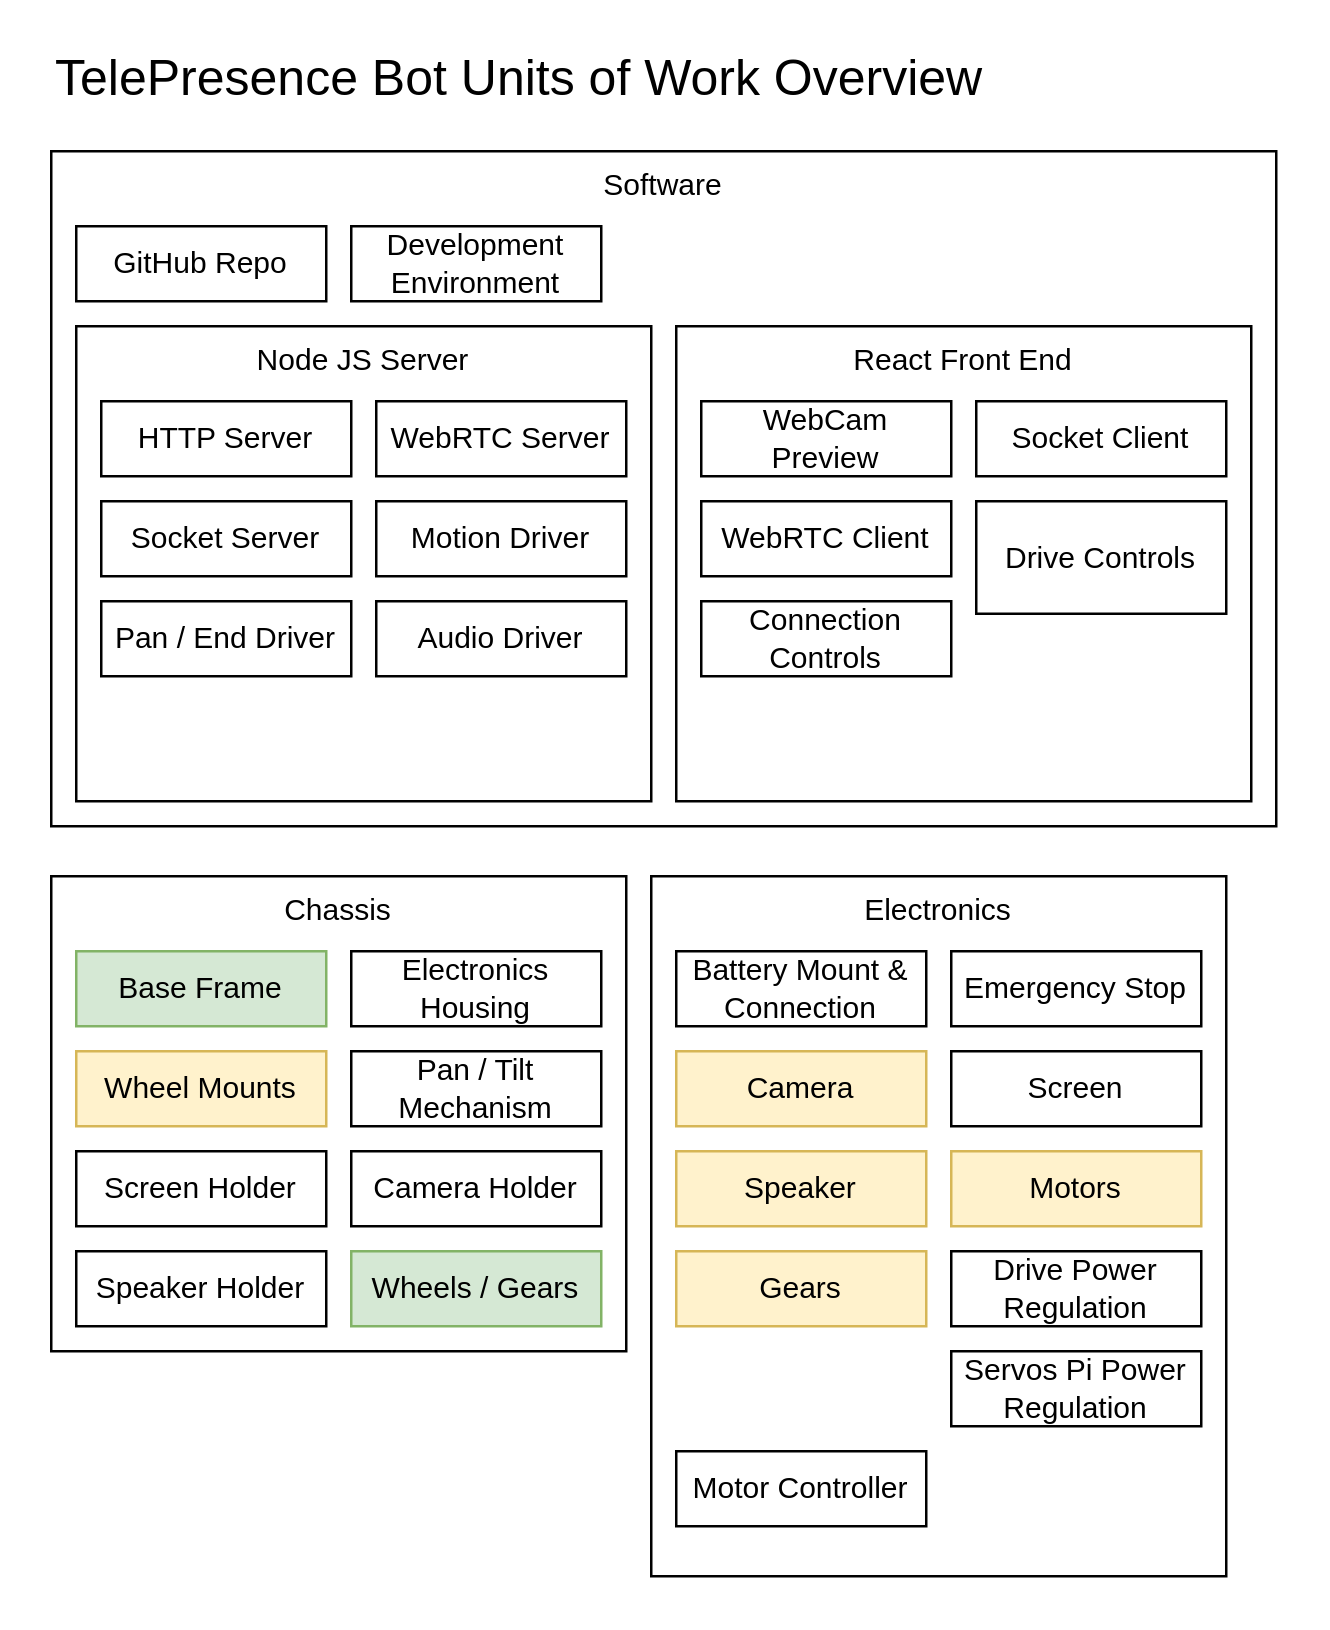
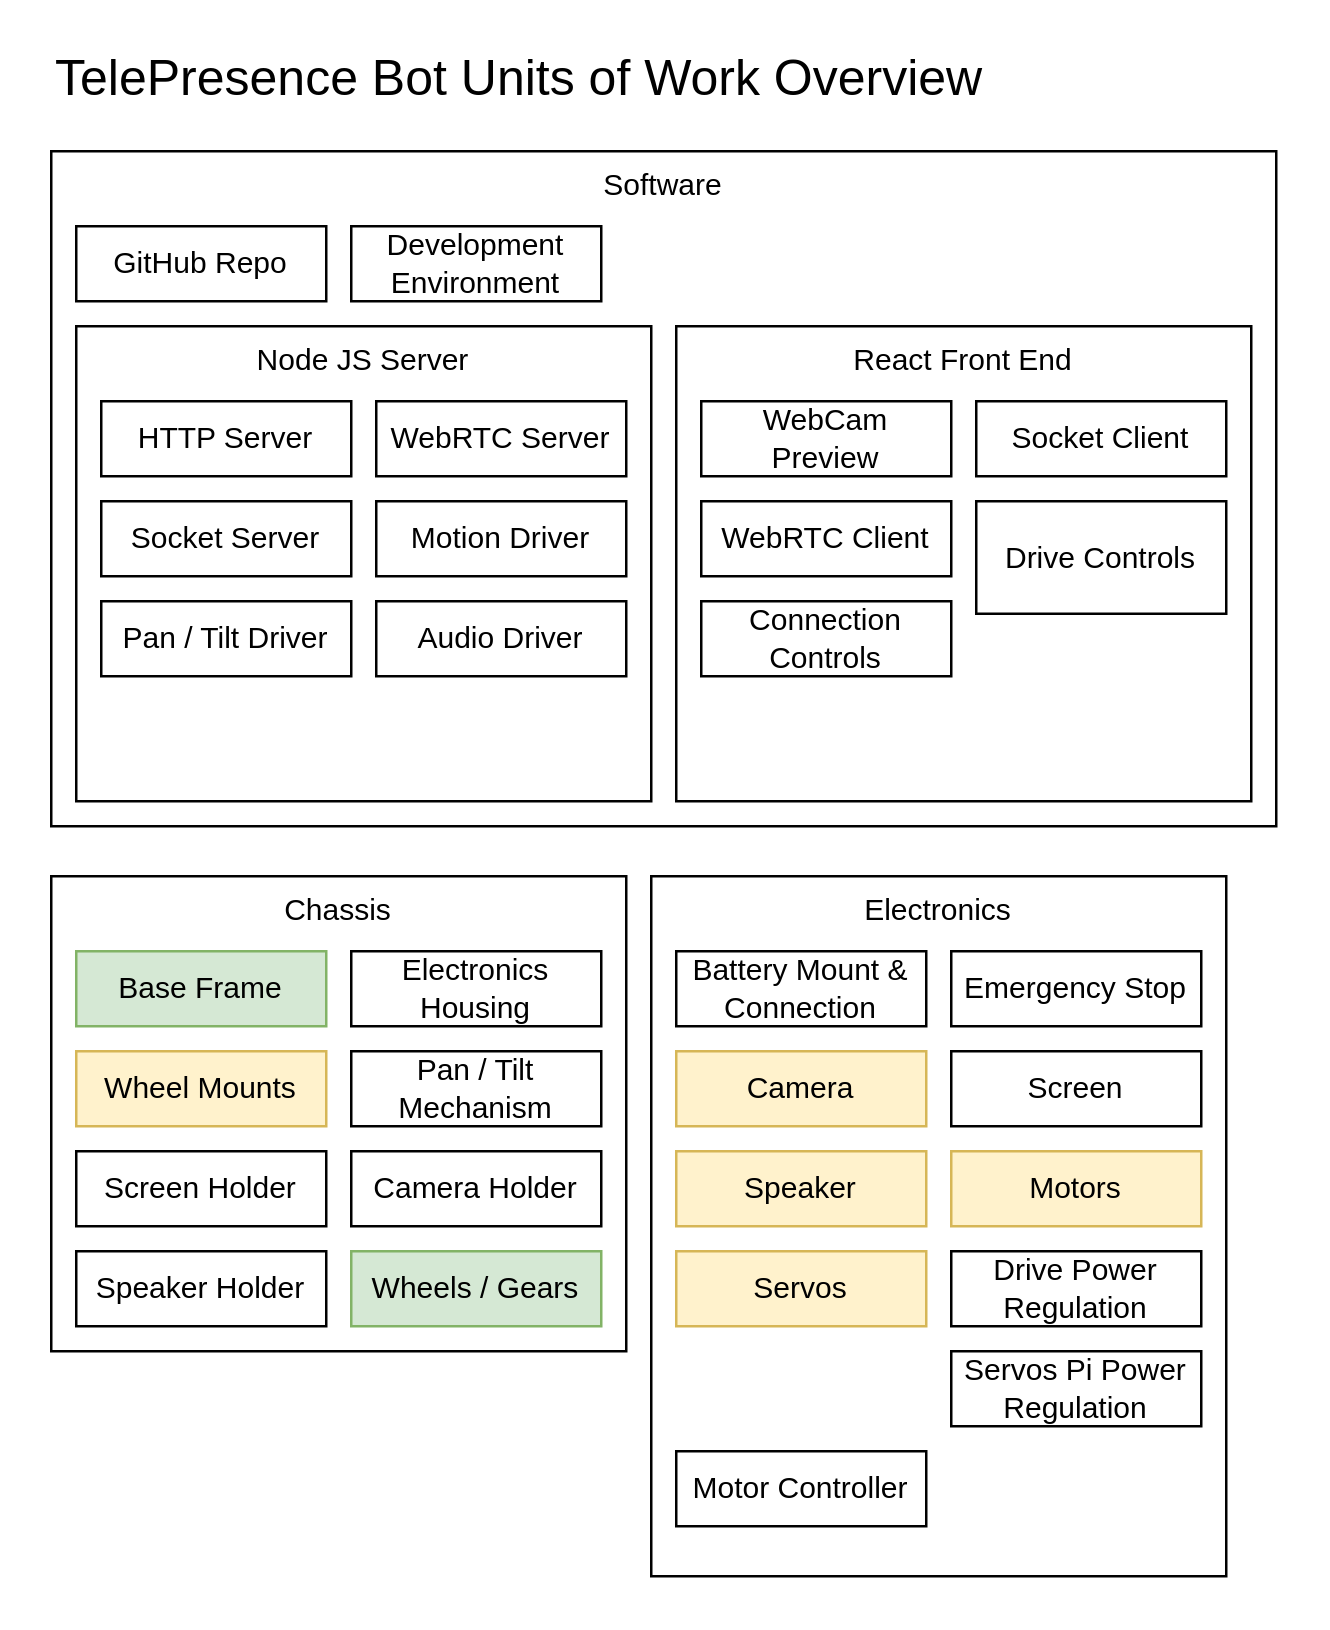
node "Pan / End Driver": label "Pan / End Driver" -> "Pan / Tilt Driver"
node "Gears": label "Gears" -> "Servos"
